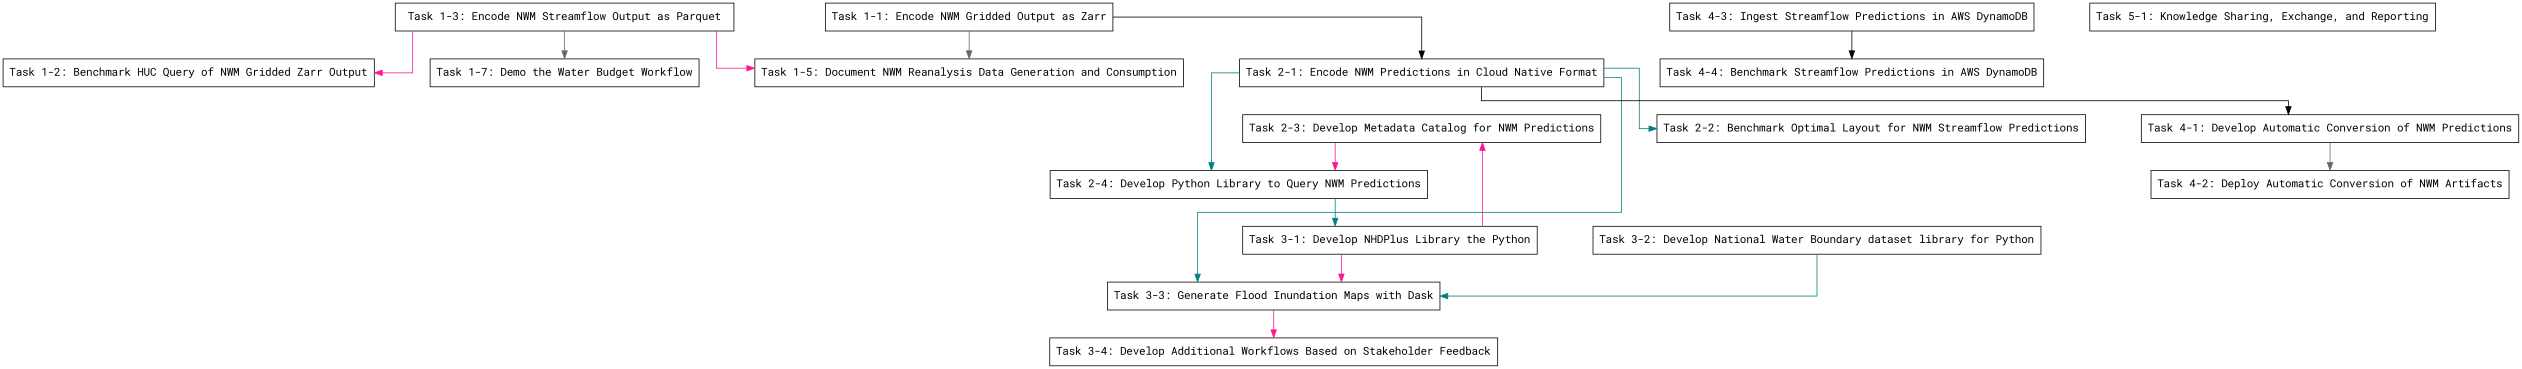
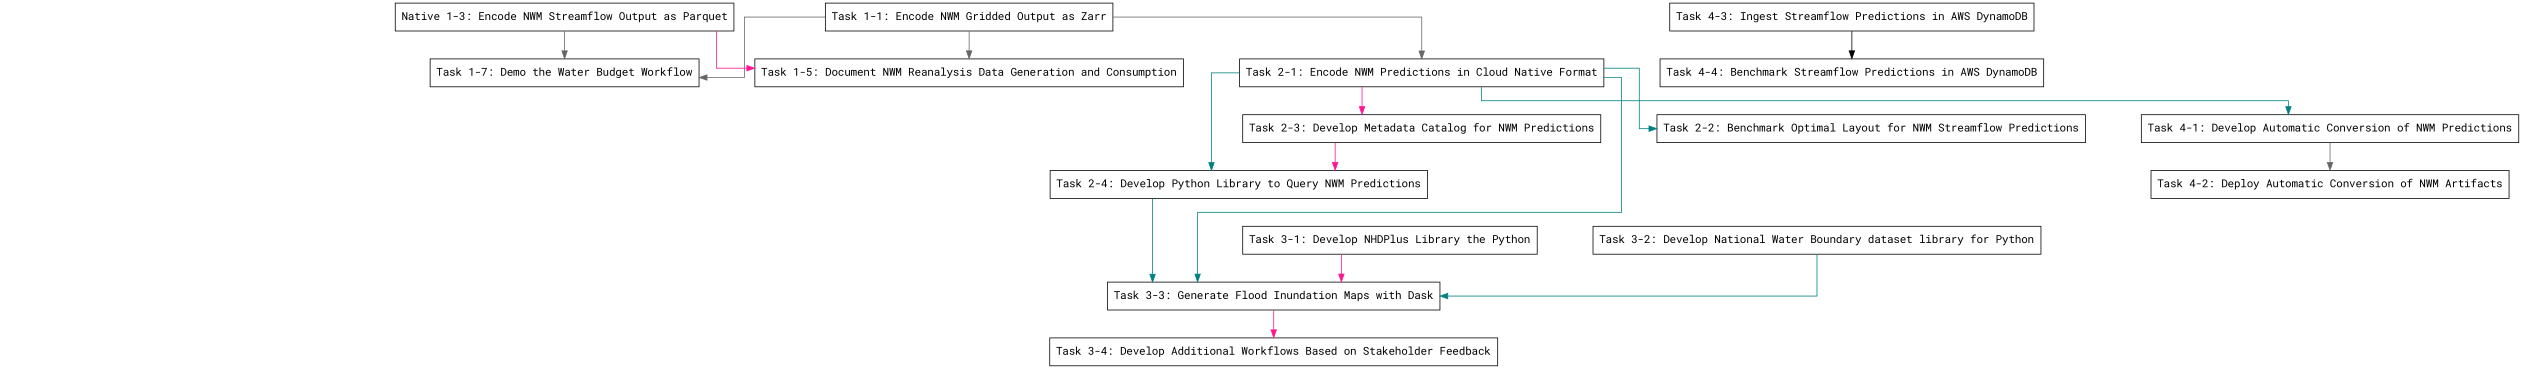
node "Task 1-3: Encode NWM Streamflow Output as Parquet": label "Task 1-3: Encode NWM Streamflow Output as Parquet" -> "Native 1-3: Encode NWM Streamflow Output as Parquet"
edge "Task 1-1: Encode NWM Gridded Output as Zarr" -> "Task 2-1: Encode NWM Predictions in Cloud Native Format": color black -> gray40
node "Task 5-1: Knowledge Sharing, Exchange, and Reporting": removed
edge "Task 1-1: Encode NWM Gridded Output as Zarr" -> "Task 1-7: Demo the Water Budget Workflow": added
node "Task 1-2: Benchmark HUC Query of NWM Gridded Zarr Output": removed
edge "Task 2-1: Encode NWM Predictions in Cloud Native Format" -> "Task 4-1: Develop Automatic Conversion of NWM Predictions": color black -> teal
edge "Task 3-1: Develop NHDPlus Library the Python" -> "Task 2-3: Develop Metadata Catalog for NWM Predictions": now "Task 2-1: Encode NWM Predictions in Cloud Native Format" -> "Task 2-3: Develop Metadata Catalog for NWM Predictions"
edge "Task 2-4: Develop Python Library to Query NWM Predictions" -> "Task 3-1: Develop NHDPlus Library the Python": now "Task 2-4: Develop Python Library to Query NWM Predictions" -> "Task 3-3: Generate Flood Inundation Maps with Dask"
